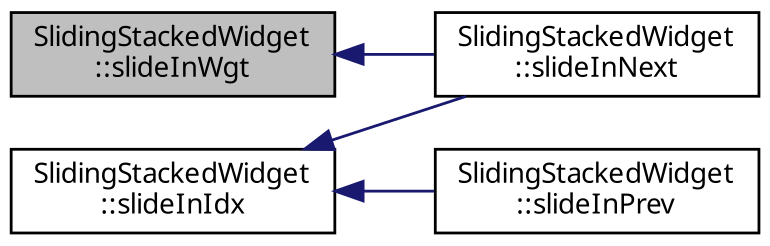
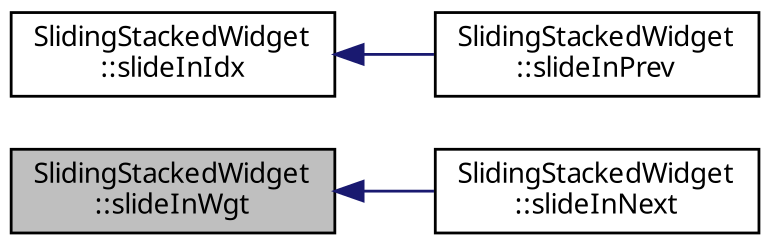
edge "SlidingStackedWidget ::slideInNext" -> "SlidingStackedWidget ::slideInIdx": removed
